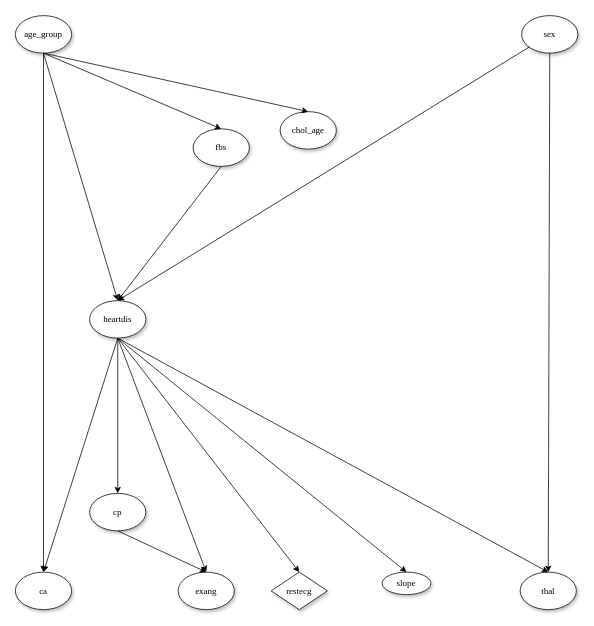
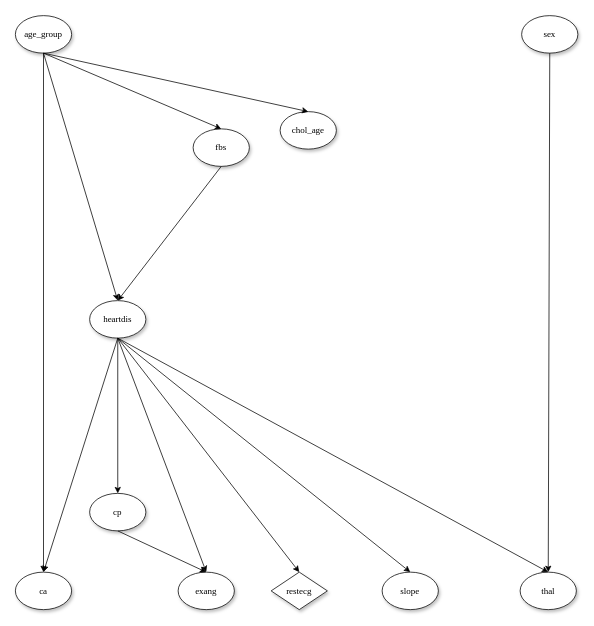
edge "sex" -> "heartdis": removed
node "slope": size 49x23 -> 56x38
